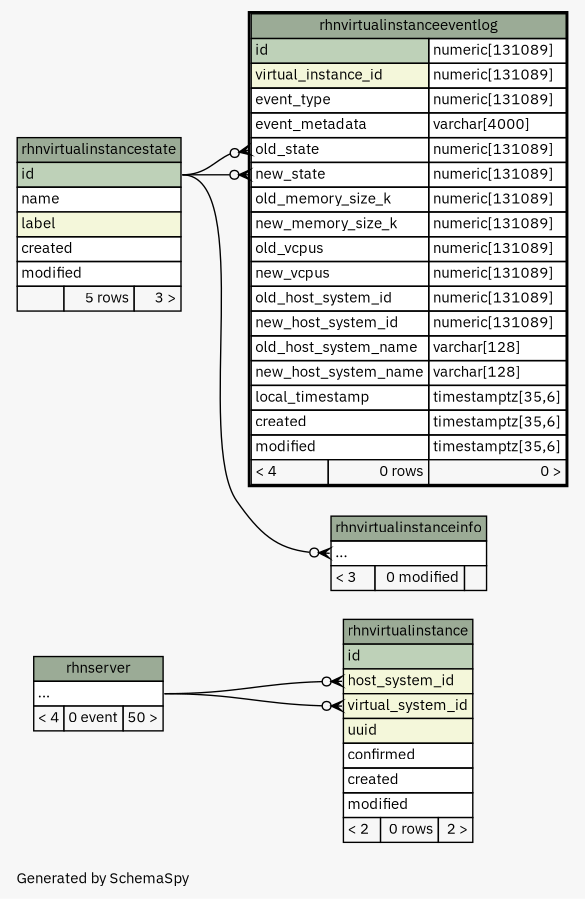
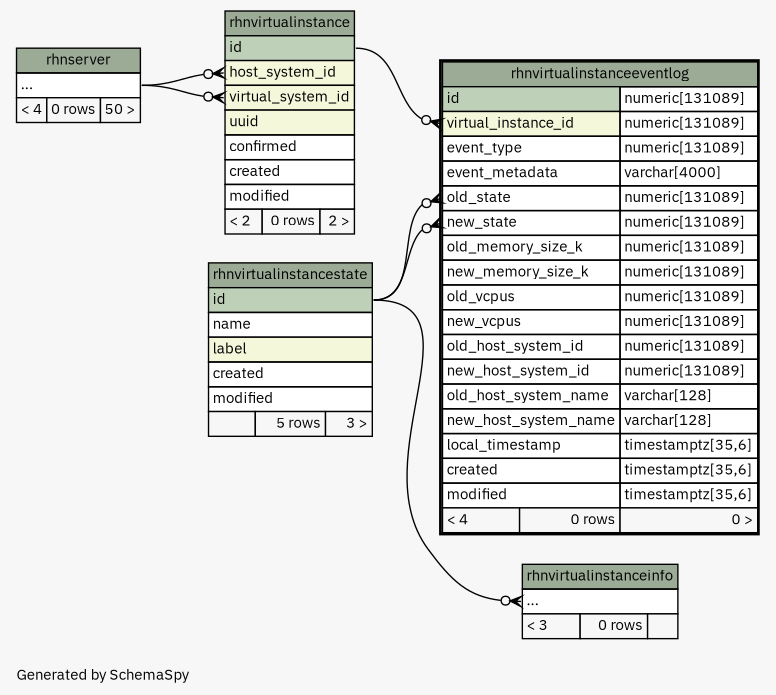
edge "rhnvirtualinstance" -> "rhnvirtualinstanceeventlog": added
node "rhnvirtualinstanceinfo": text "0 modified" -> "0 rows"
node "rhnserver": text "0 event" -> "0 rows"
